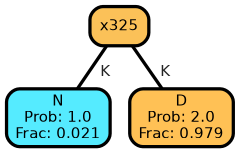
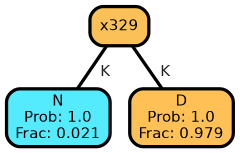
node "x325": label "x325" -> "x329"
node "D Prob: 2.0 Frac: 0.979": label "D Prob: 2.0 Frac: 0.979" -> "D Prob: 1.0 Frac: 0.979"
